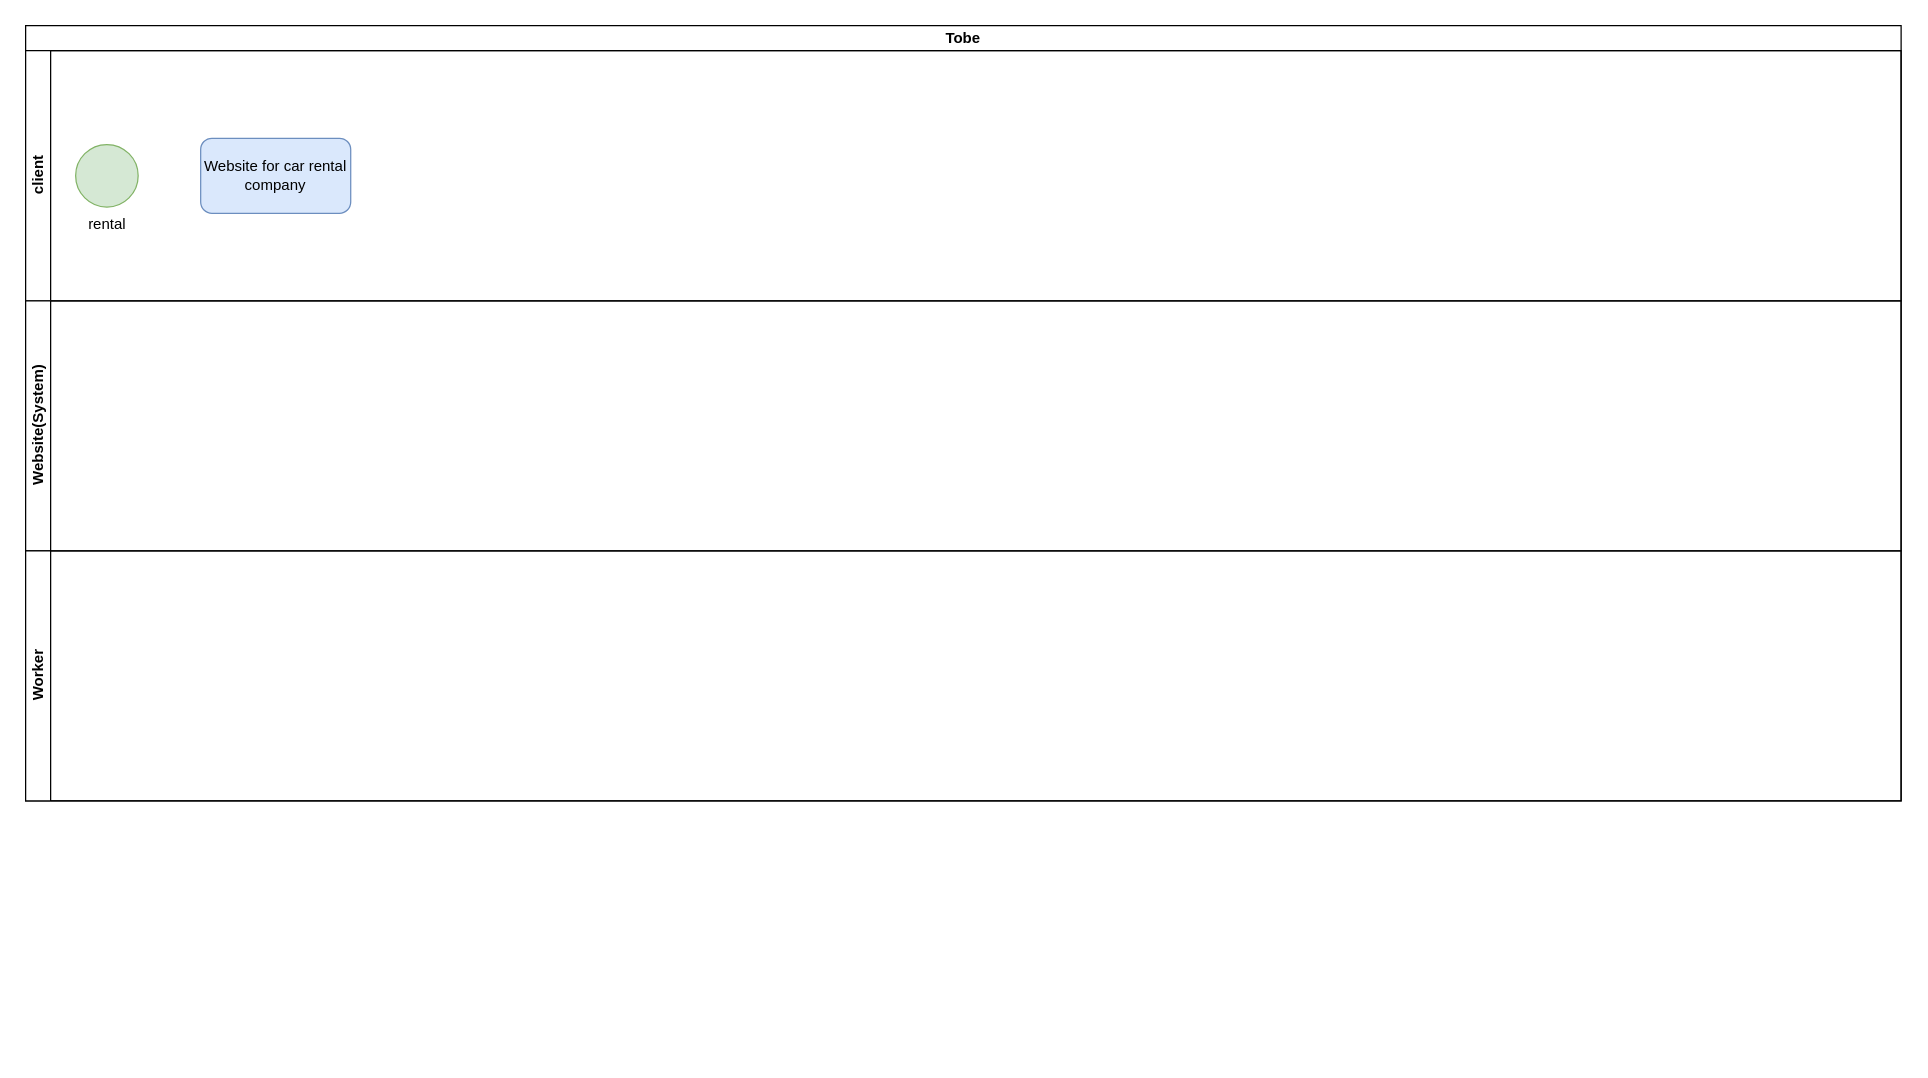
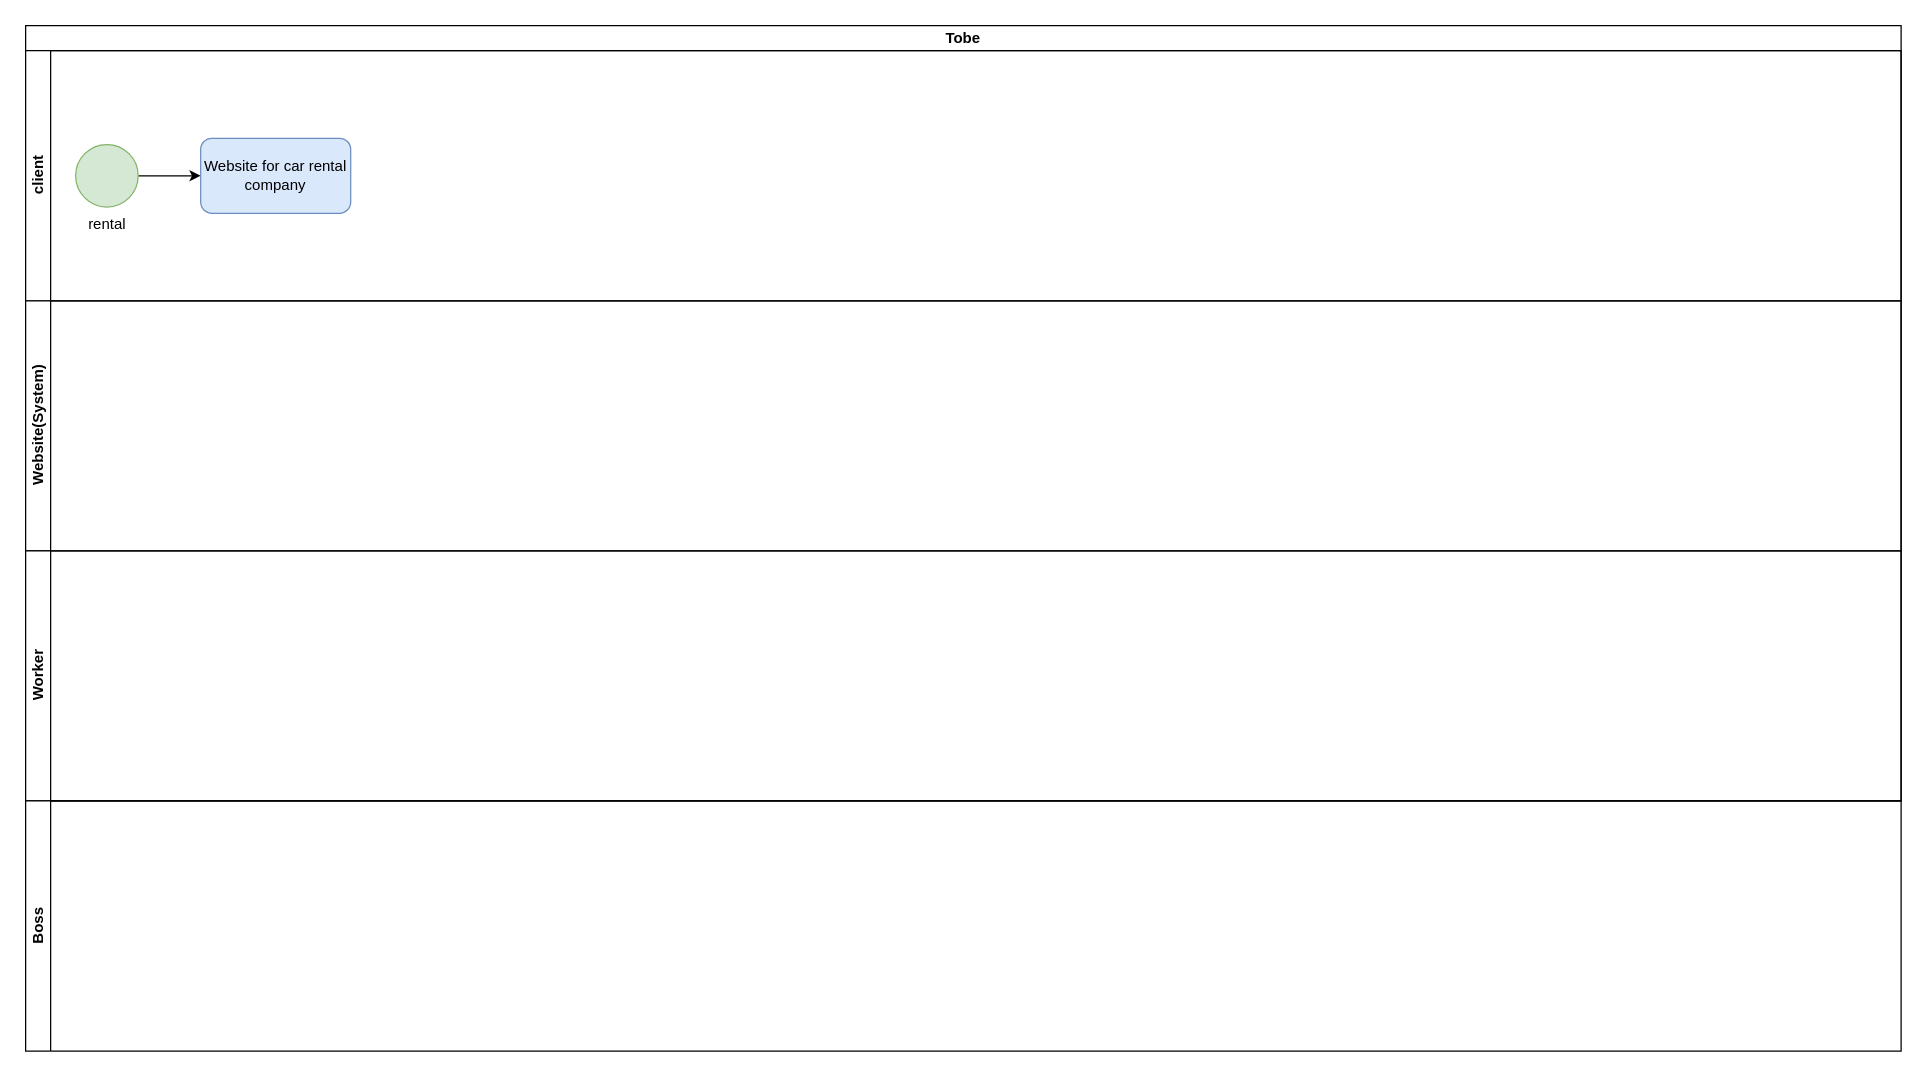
edge "rental" -> "Website for car rental company": added
node "Boss": added
